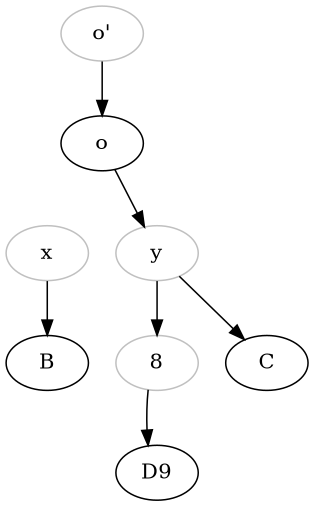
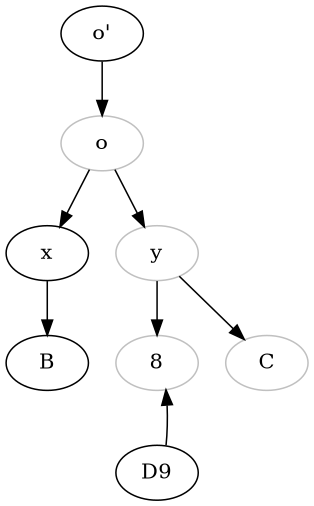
node "o'": color grey -> black
node "o": color black -> grey
edge "o" -> "x": added
node "x": color grey -> black
node "C": color black -> grey
edge "8" -> "D9": reversed
